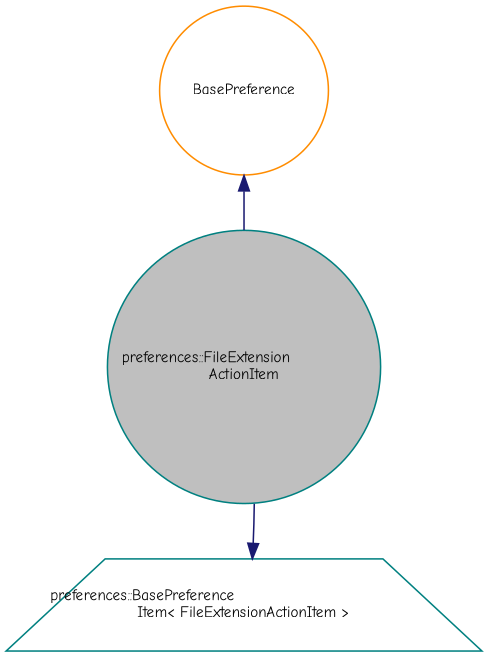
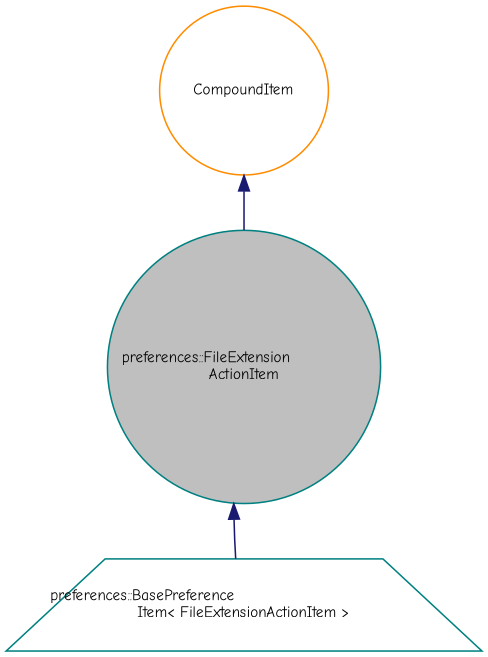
node "BasePreference": label "BasePreference" -> "CompoundItem"
edge "preferences::FileExtension ActionItem" -> "preferences::BasePreference Item< FileExtensionActionItem >": reversed
